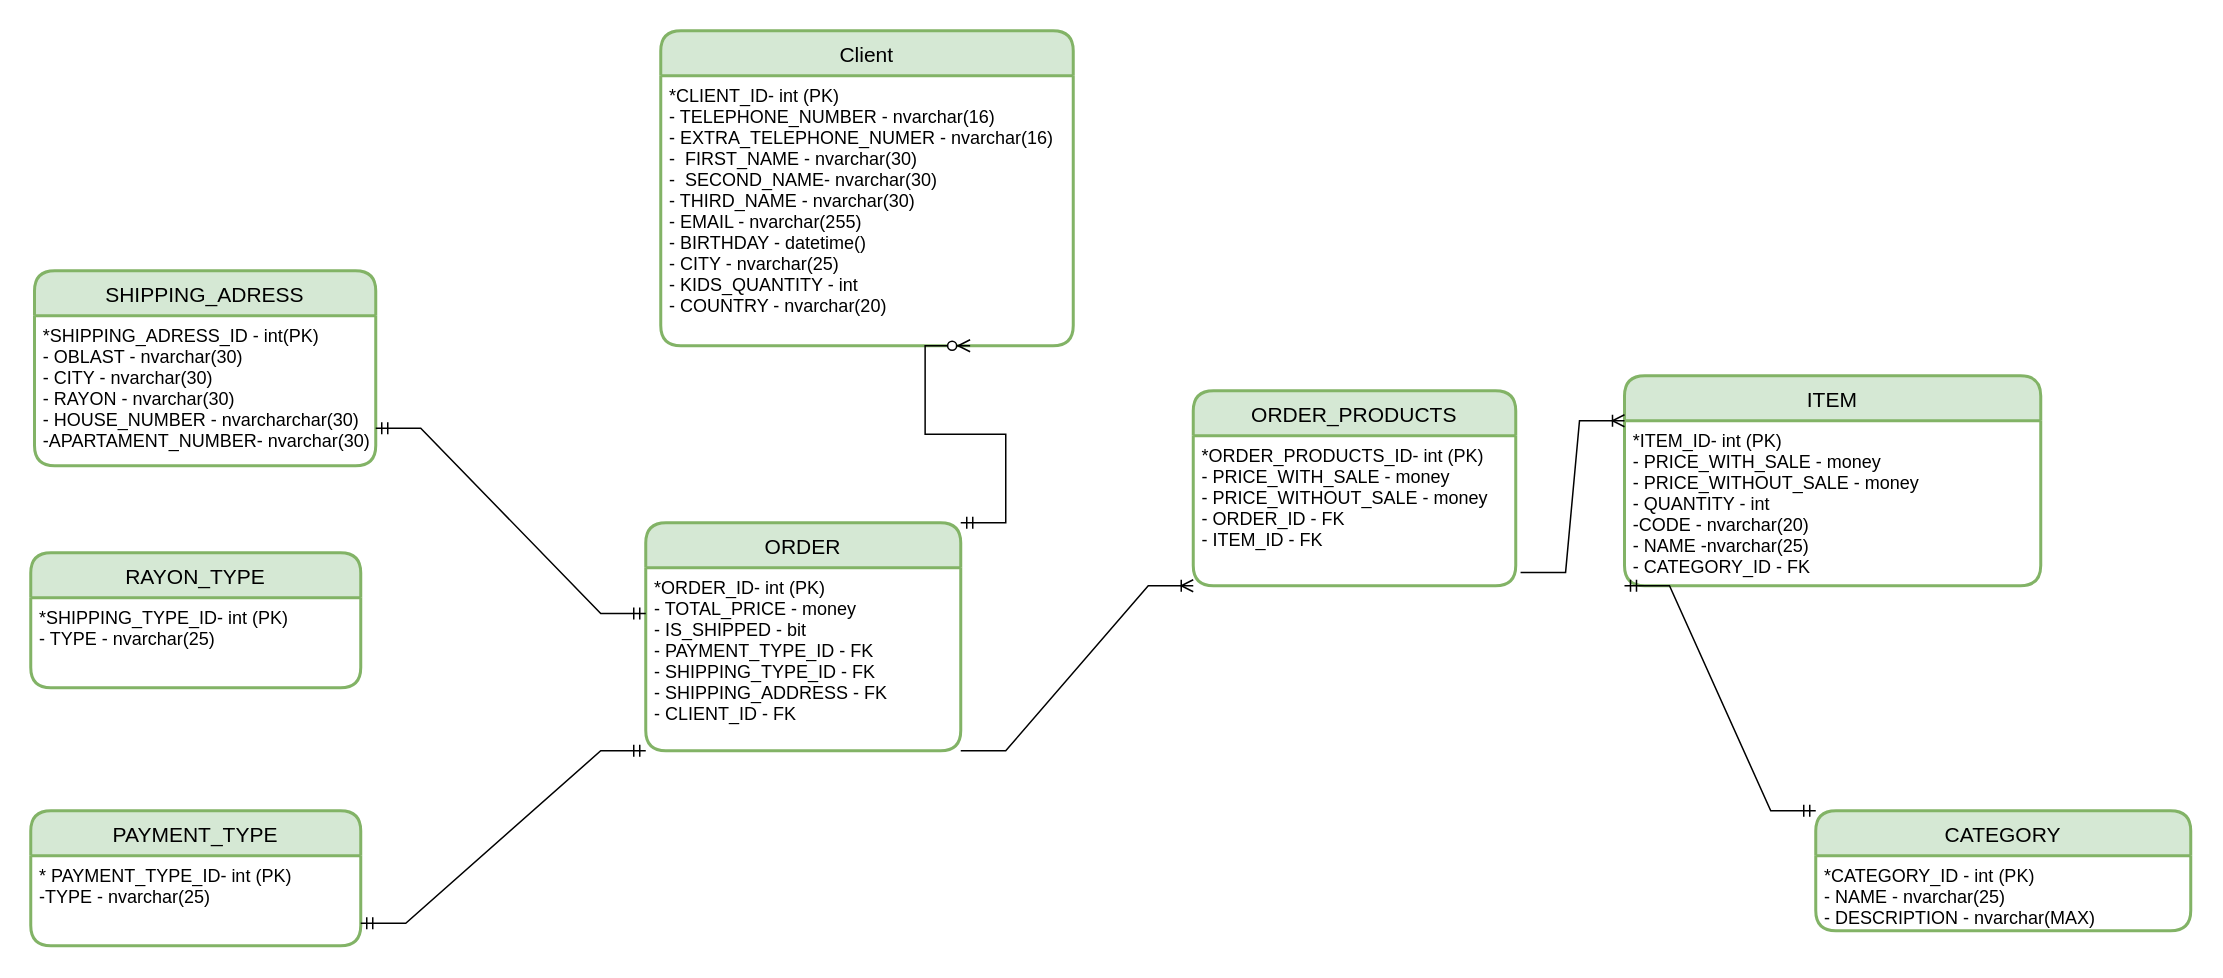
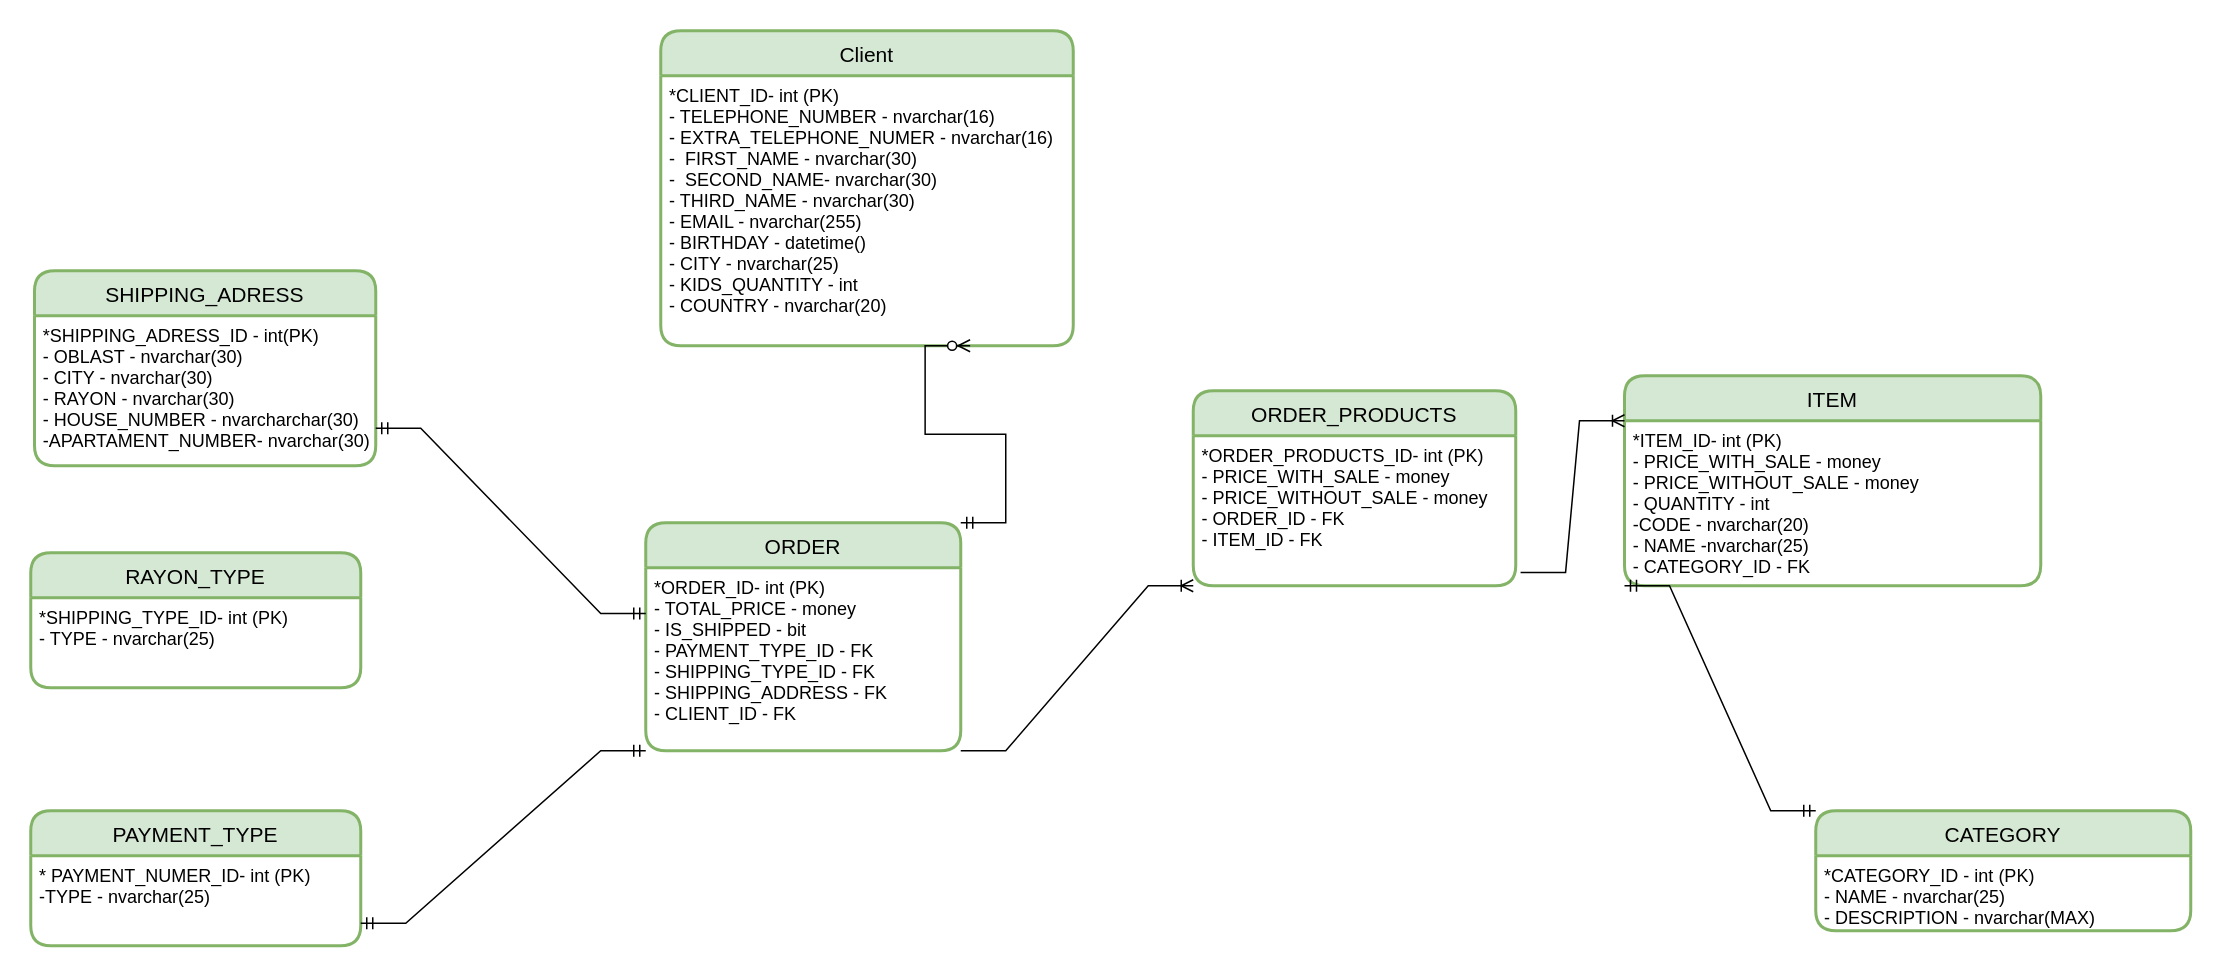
node "* PAYMENT_TYPE_ID- int (PK) -TYPE - nvarchar(25)": label "* PAYMENT_TYPE_ID- int (PK) -TYPE - nvarchar(25)" -> "* PAYMENT_NUMER_ID- int (PK) -TYPE - nvarchar(25)"
